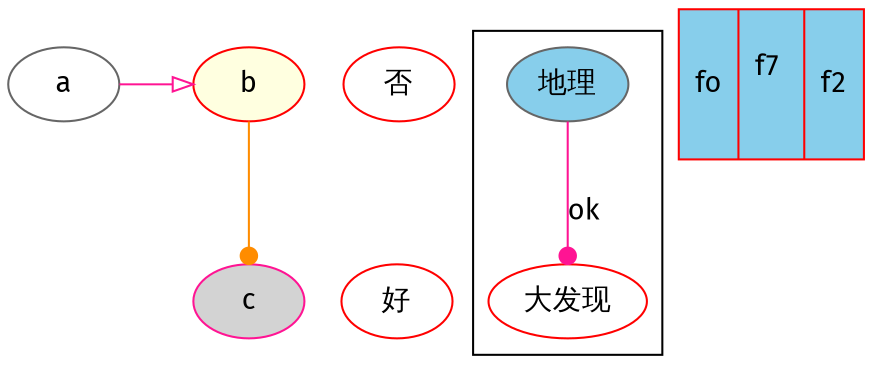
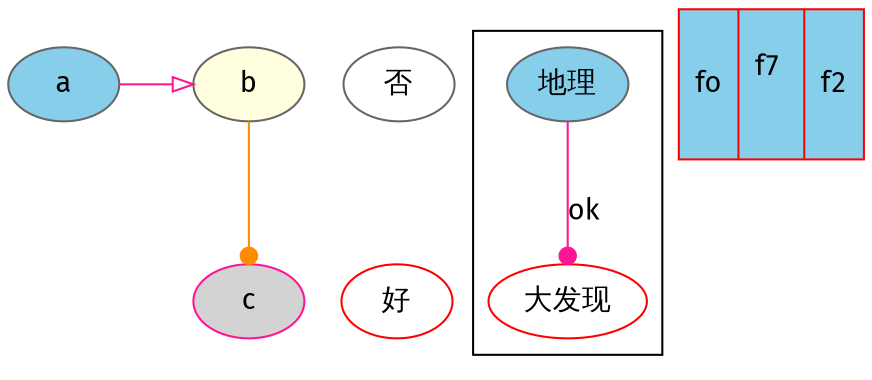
node "a": fillcolor white -> skyblue
node "b": color red -> gray40
node "否": color red -> gray40
